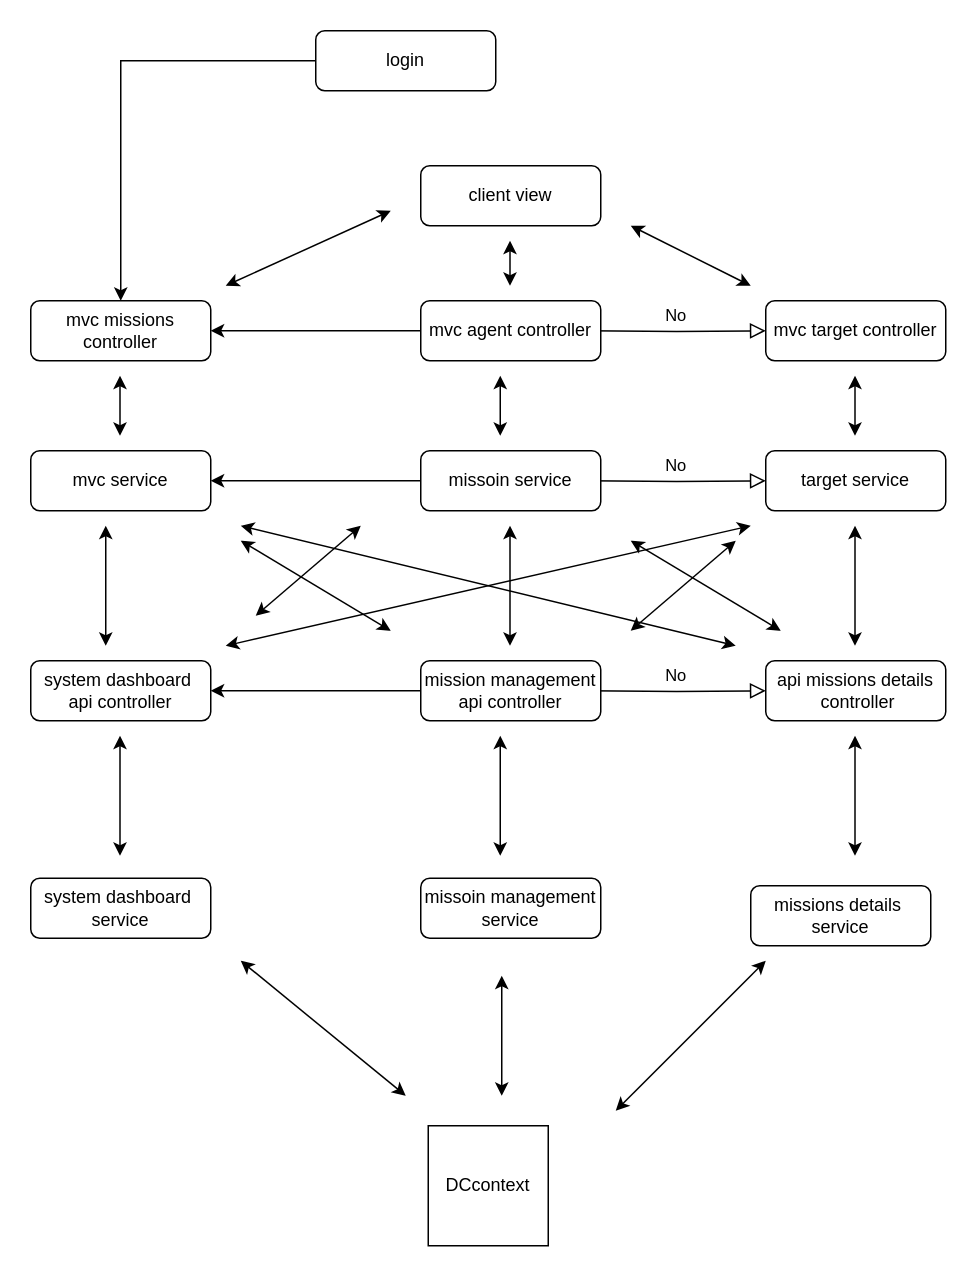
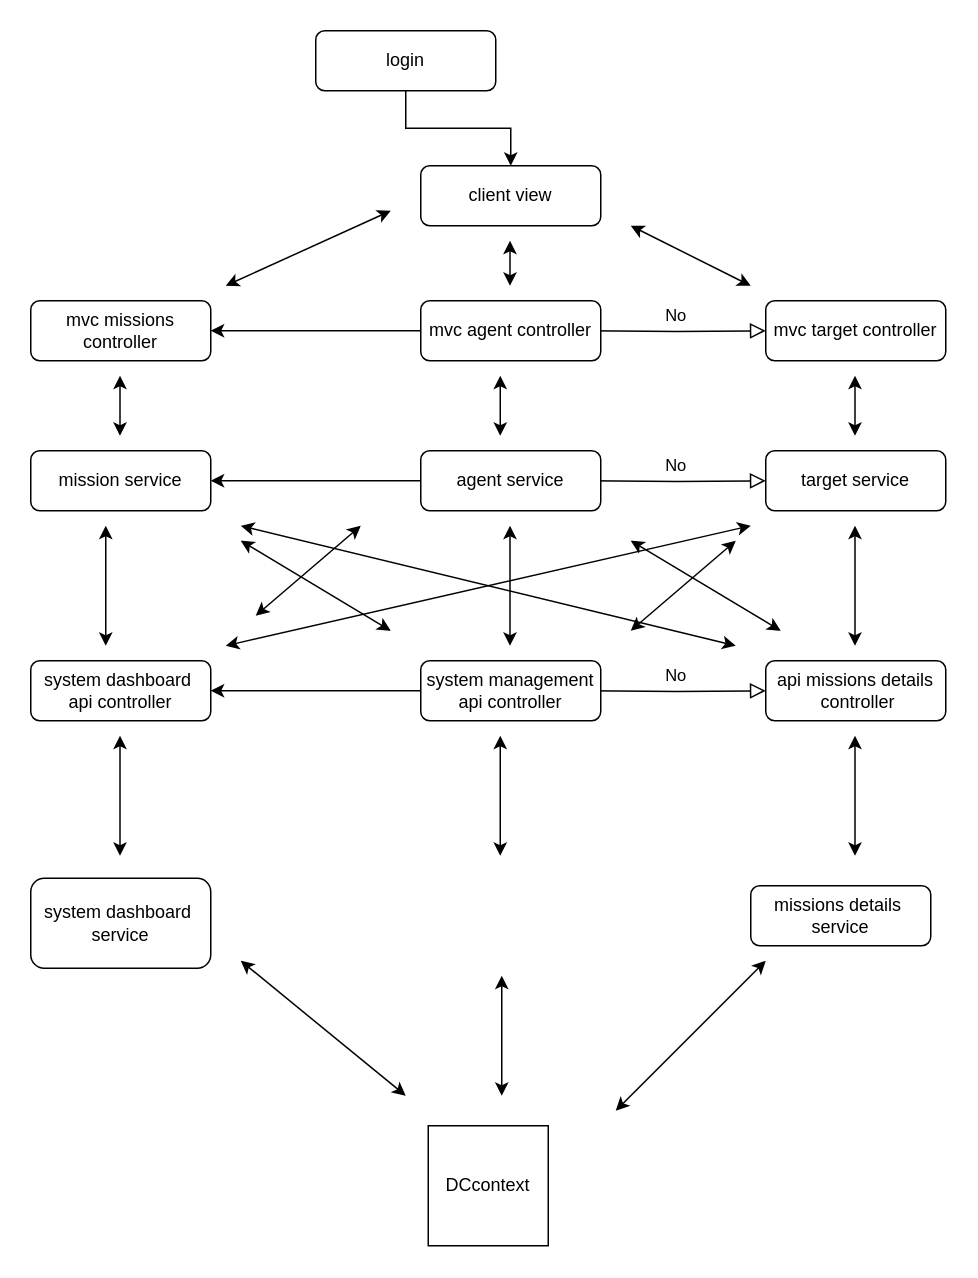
edge "login" -> "mvc missions controller": now "login" -> "client view"
node "mvc service": label "mvc service" -> "mission service"
node "missoin service": label "missoin service" -> "agent service"
node "mission management api controller": label "mission management api controller" -> "system management api controller"
node "system dashboard service": size 180x60 -> 180x90
node "missoin management service": removed
